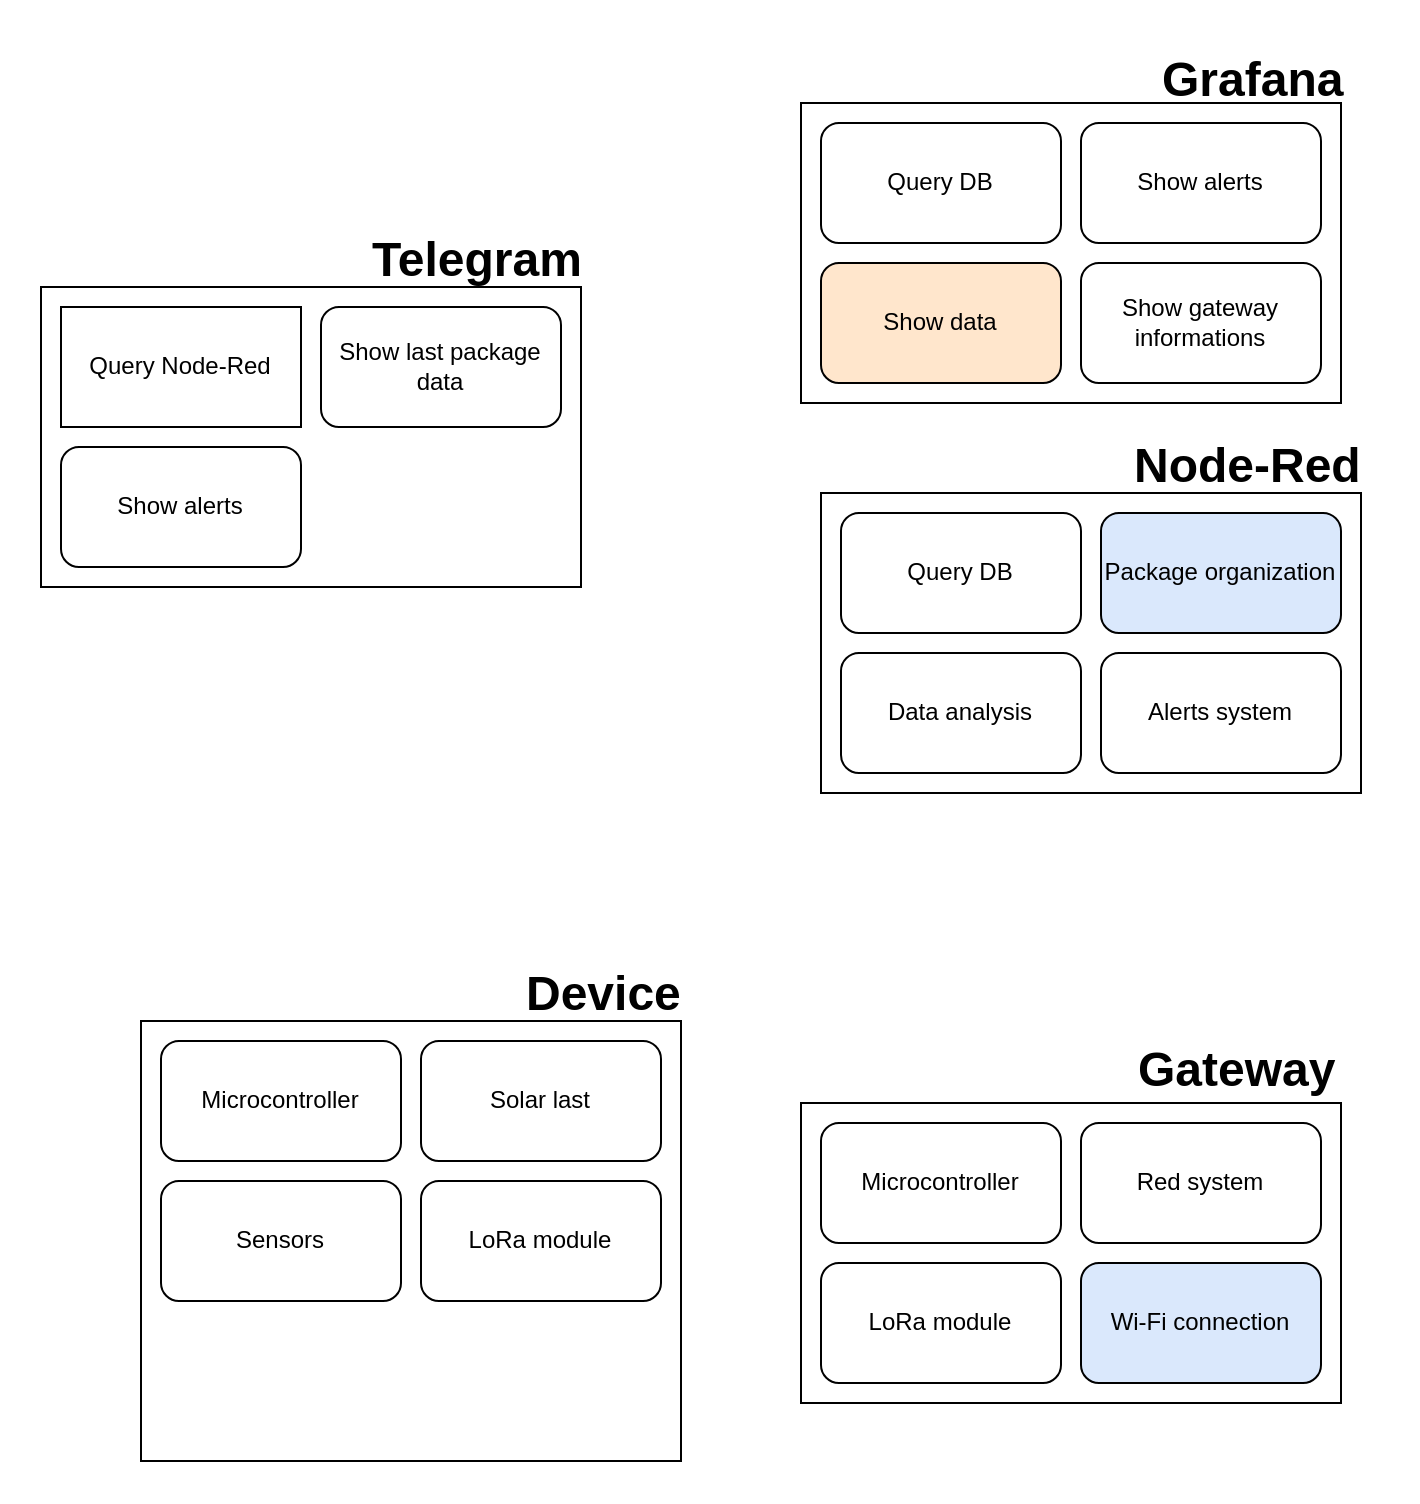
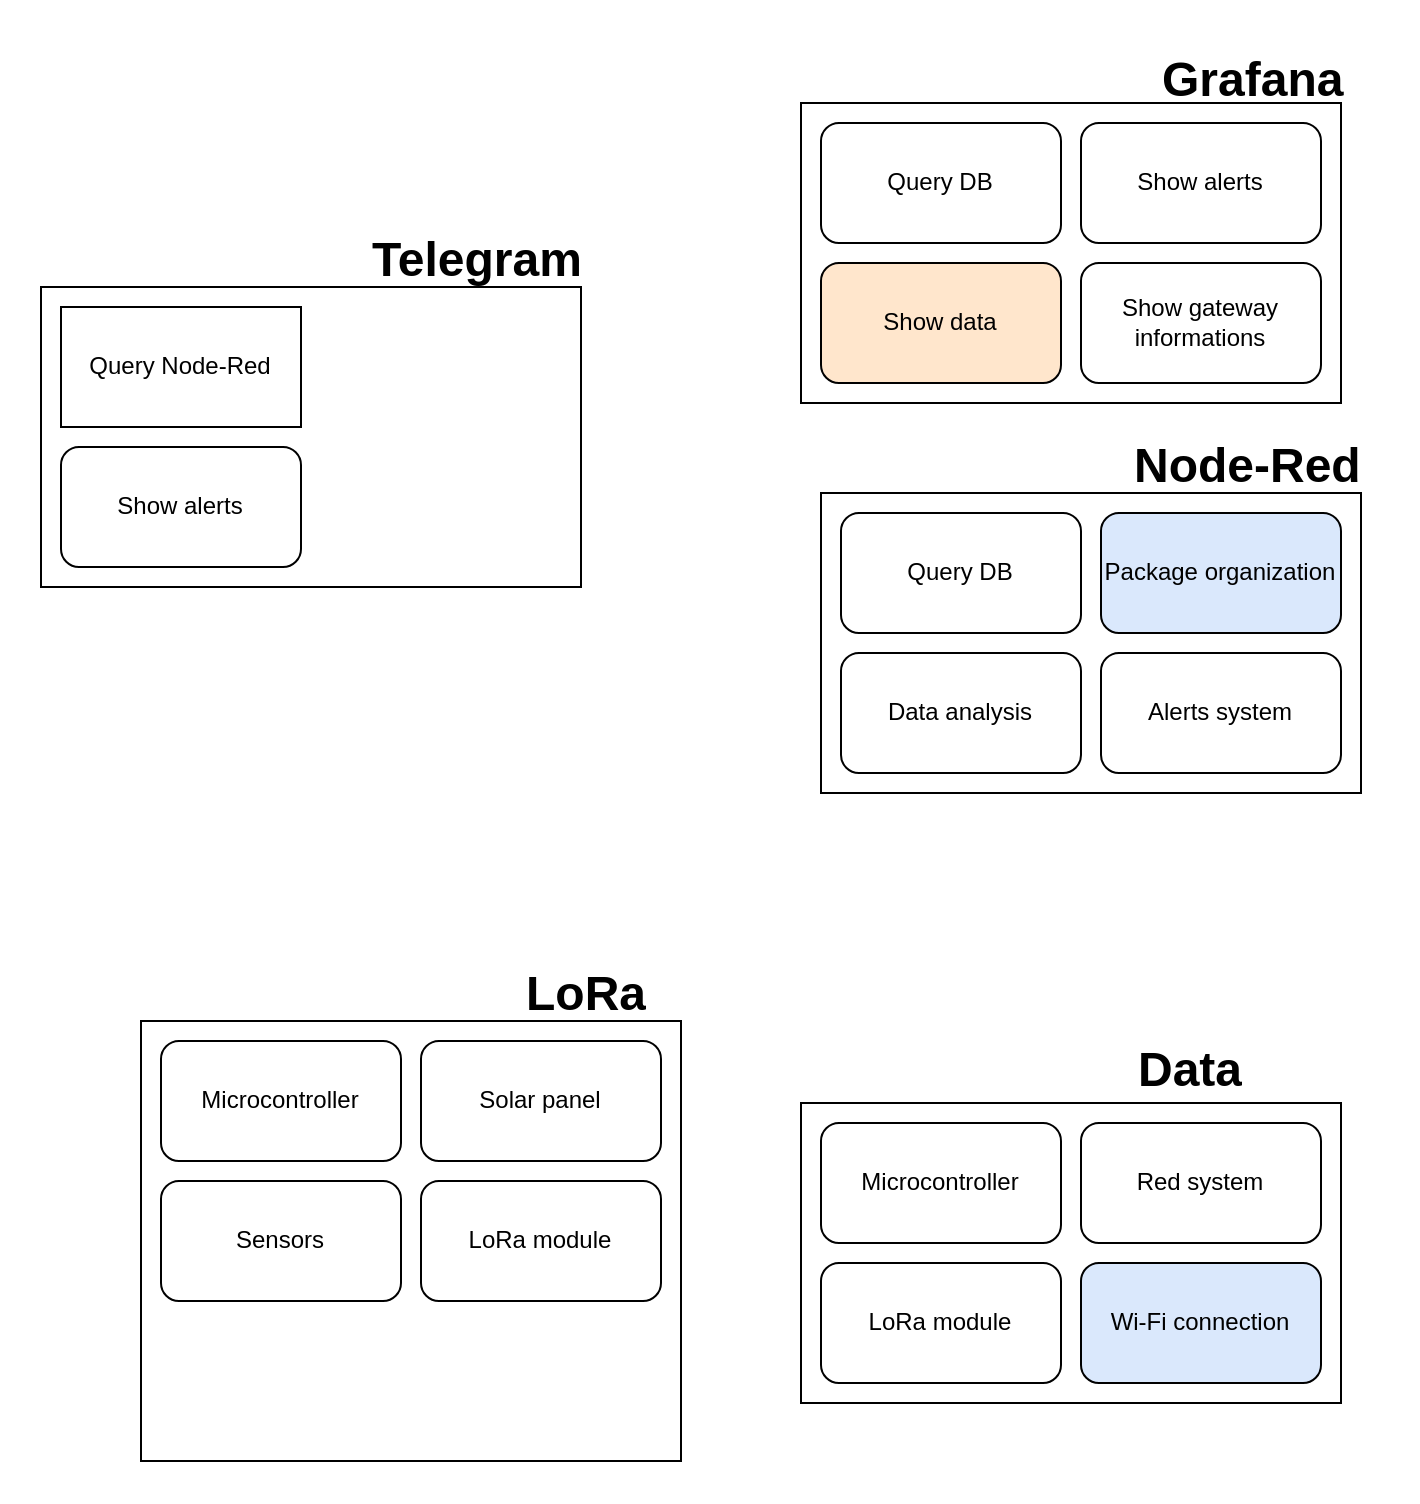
node "Show last package data": removed
node "Device": label "Device" -> "LoRa"
node "Gateway": label "Gateway" -> "Data"
node "Solar last": label "Solar last" -> "Solar panel"
